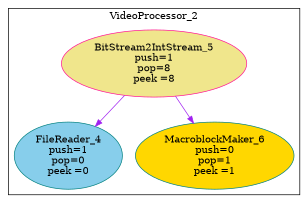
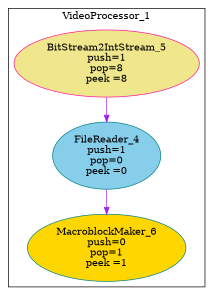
cluster "VideoProcessor_2": label "VideoProcessor_2" -> "VideoProcessor_1"
edge "BitStream2IntStream_5 push=1 pop=8 peek =8" -> "MacroblockMaker_6 push=0 pop=1 peek =1": now "FileReader_4 push=1 pop=0 peek =0" -> "MacroblockMaker_6 push=0 pop=1 peek =1"
